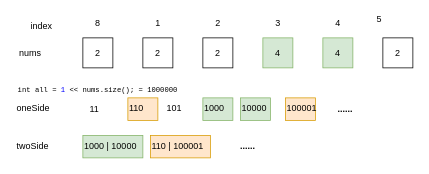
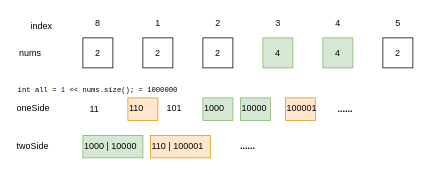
node "5": moved (379, 19) -> (398, 23)
